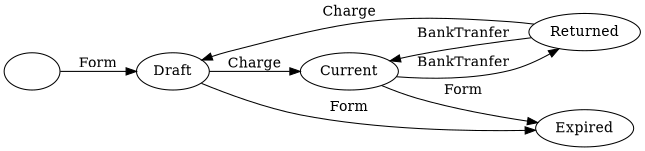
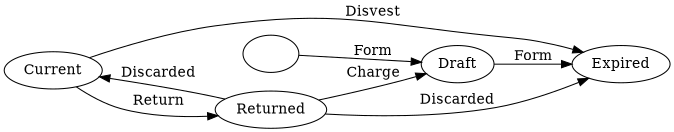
edge "Returned" -> "Current": label "BankTranfer" -> "Discarded"
edge "Current" -> "Returned": label "BankTranfer" -> "Return"
edge "Draft" -> "Current": removed, label "Charge"
edge "Current" -> "Expired": label "Form" -> "Disvest"
edge "Returned" -> "Expired": added, label "Discarded"
